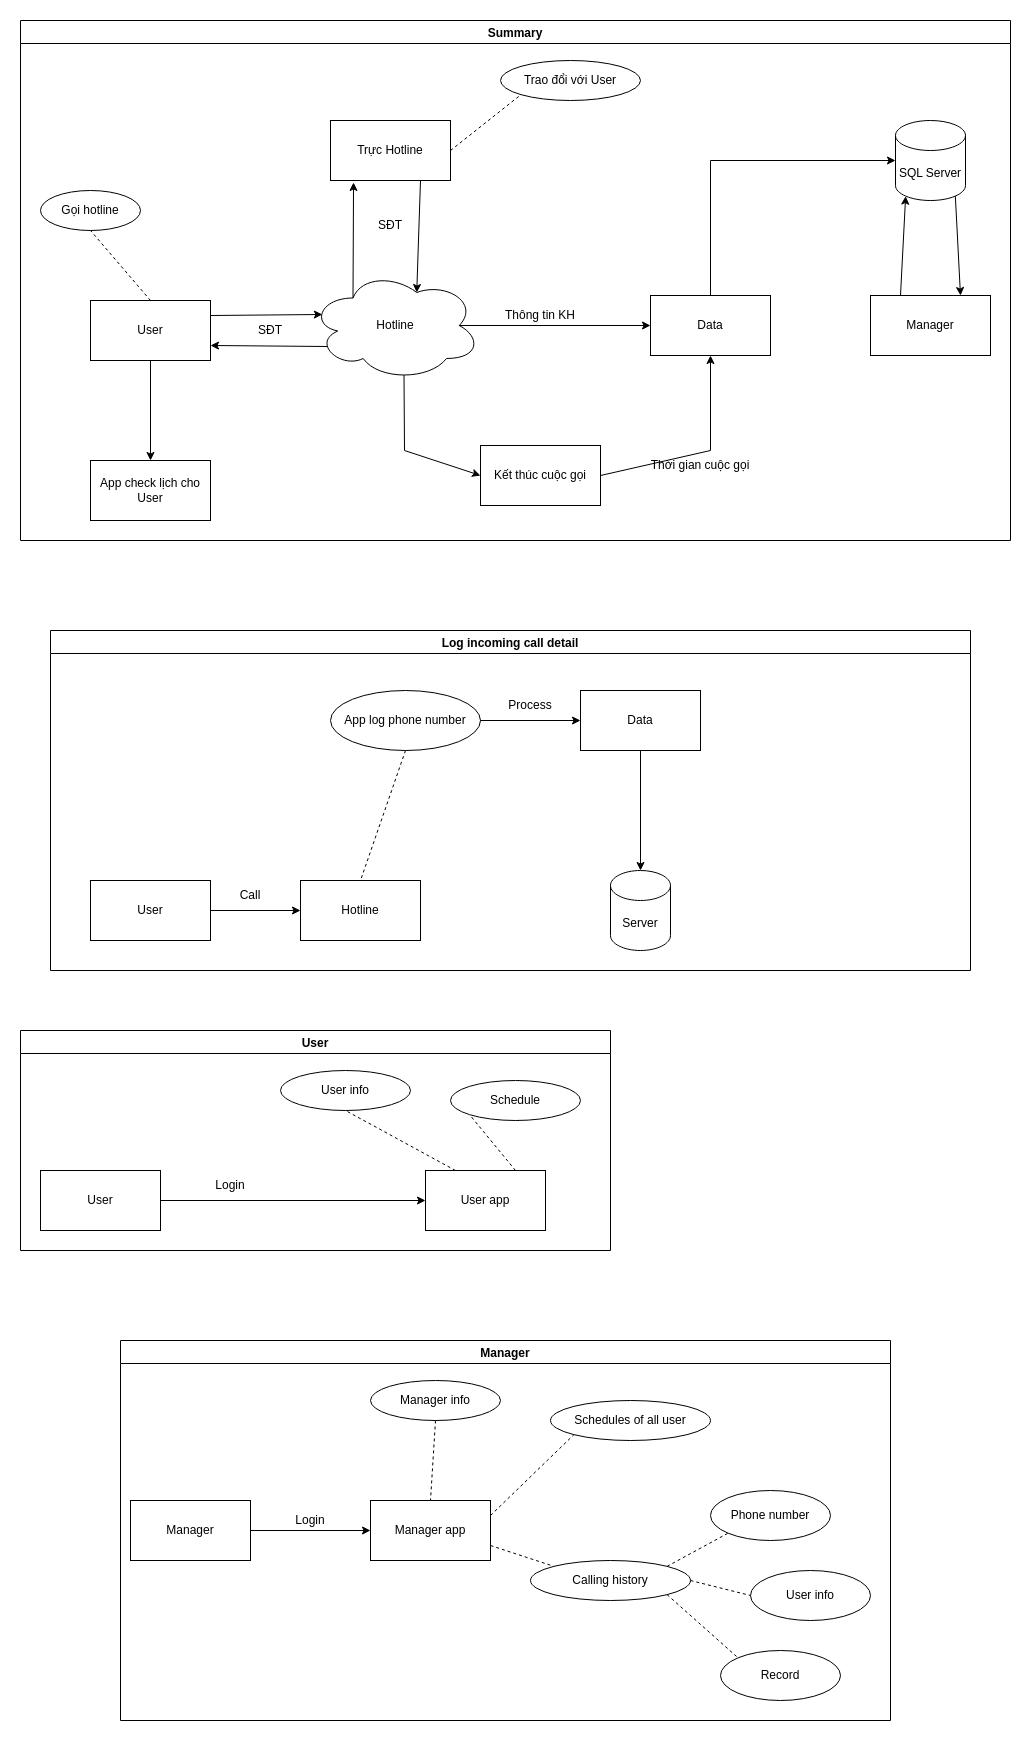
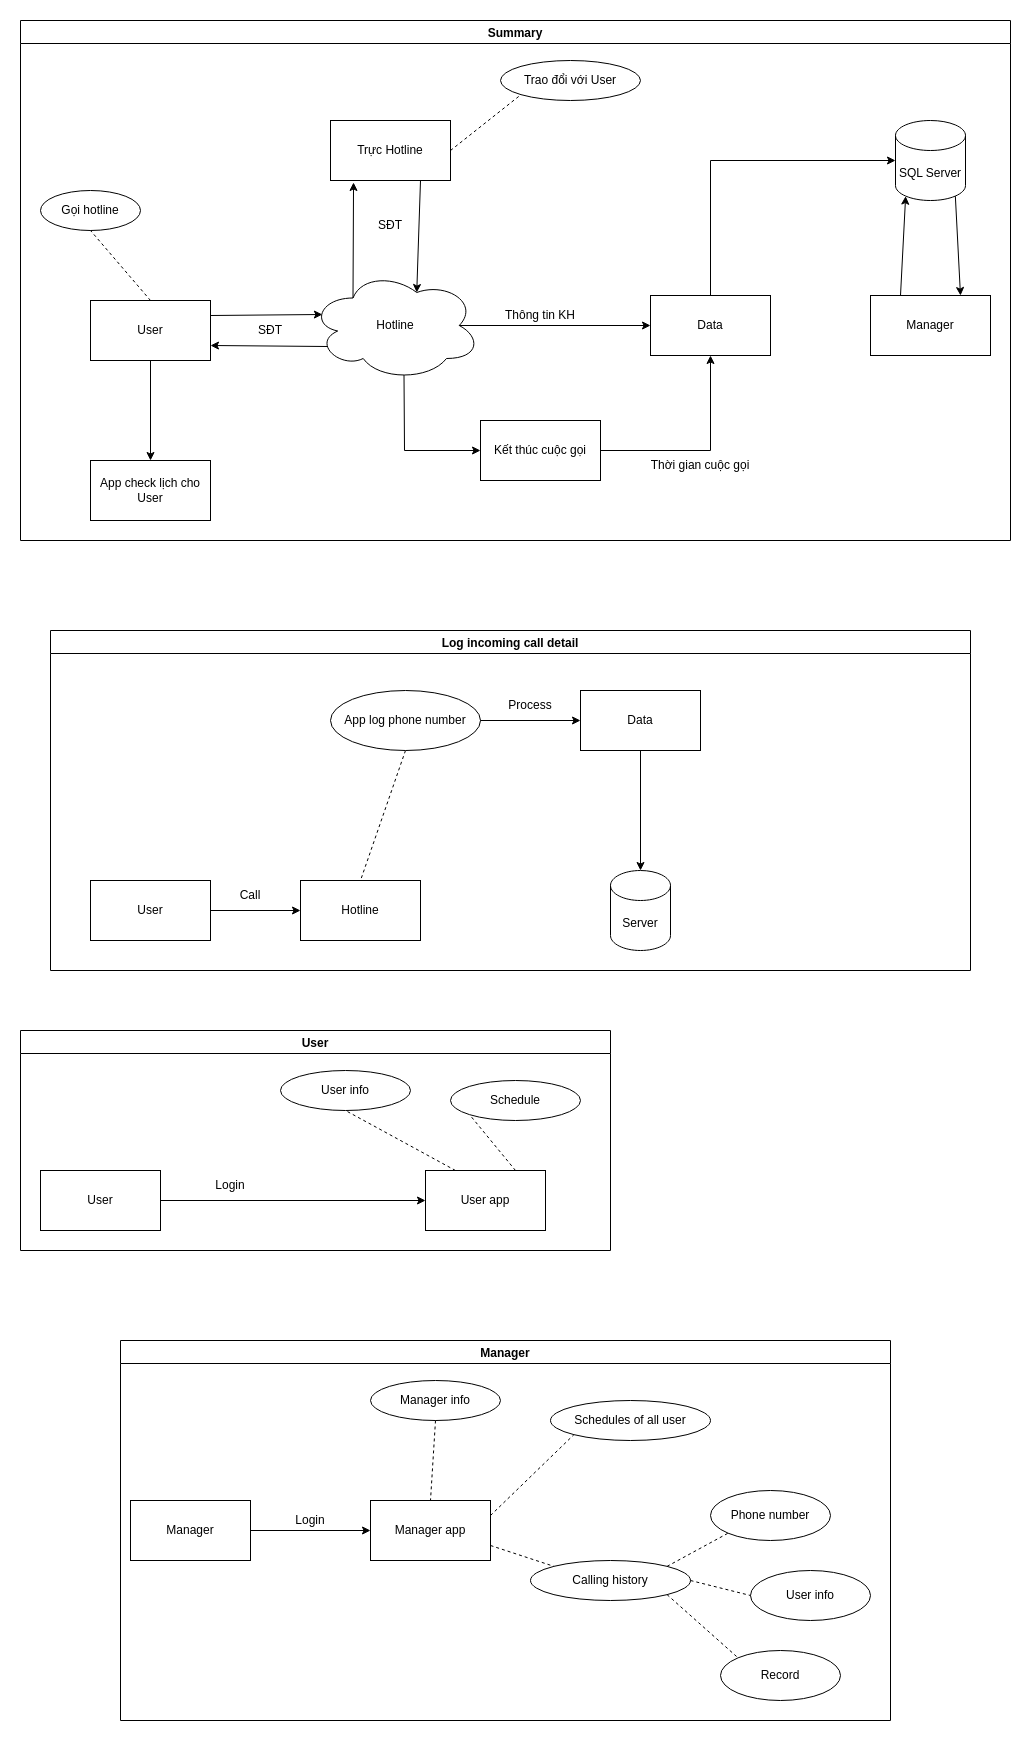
node "Kết thúc cuộc gọi": moved (541, 476) -> (541, 451)
